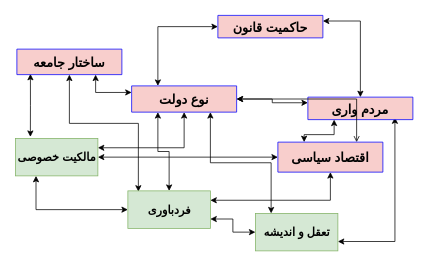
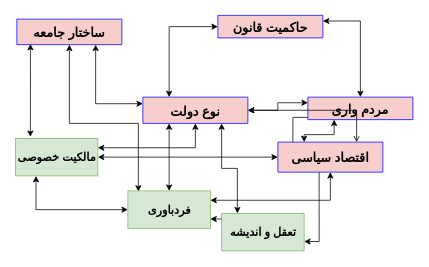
node "ساختار جامعه": moved (69, 62) -> (69, 32)
node "نوع دولت": moved (184, 99) -> (195, 110)
node "تعقل و اندیشه": moved (297, 232) -> (263, 232)
